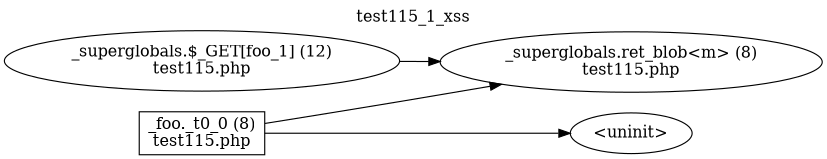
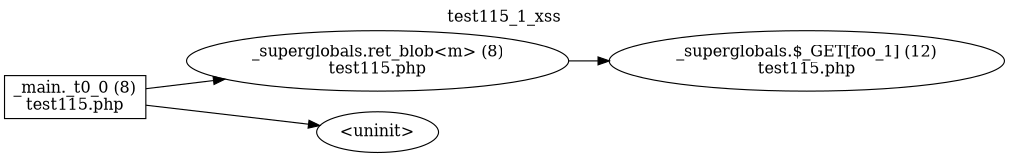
edge "_superglobals.$_GET[foo_1] (12) test115.php" -> "_superglobals.ret_blob<m> (8) test115.php": reversed
node "_foo._t0_0 (8) test115.php": label "_foo._t0_0 (8) test115.php" -> "_main._t0_0 (8) test115.php"
